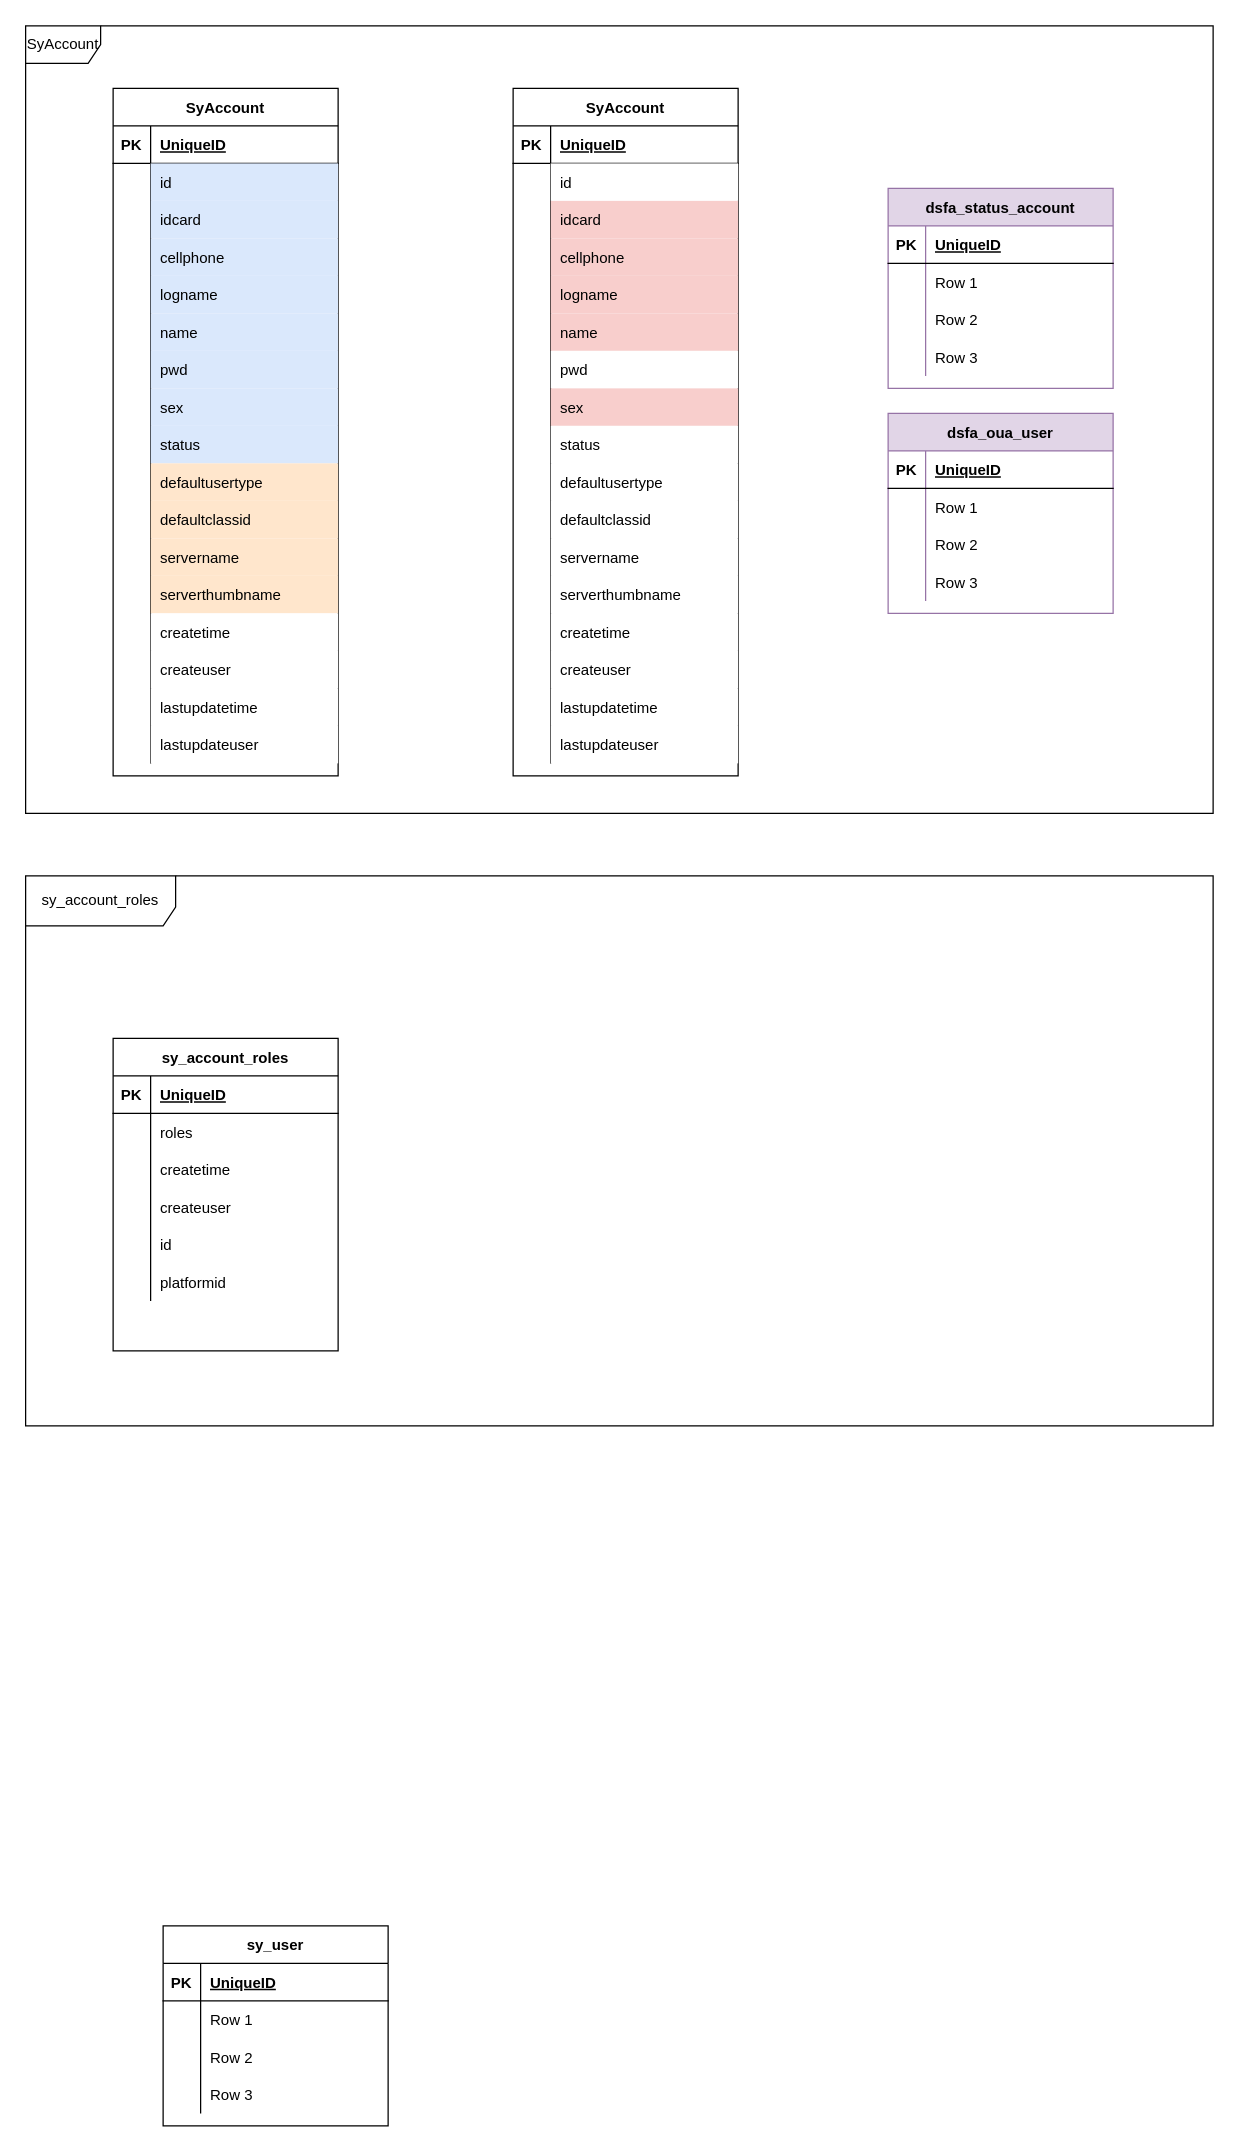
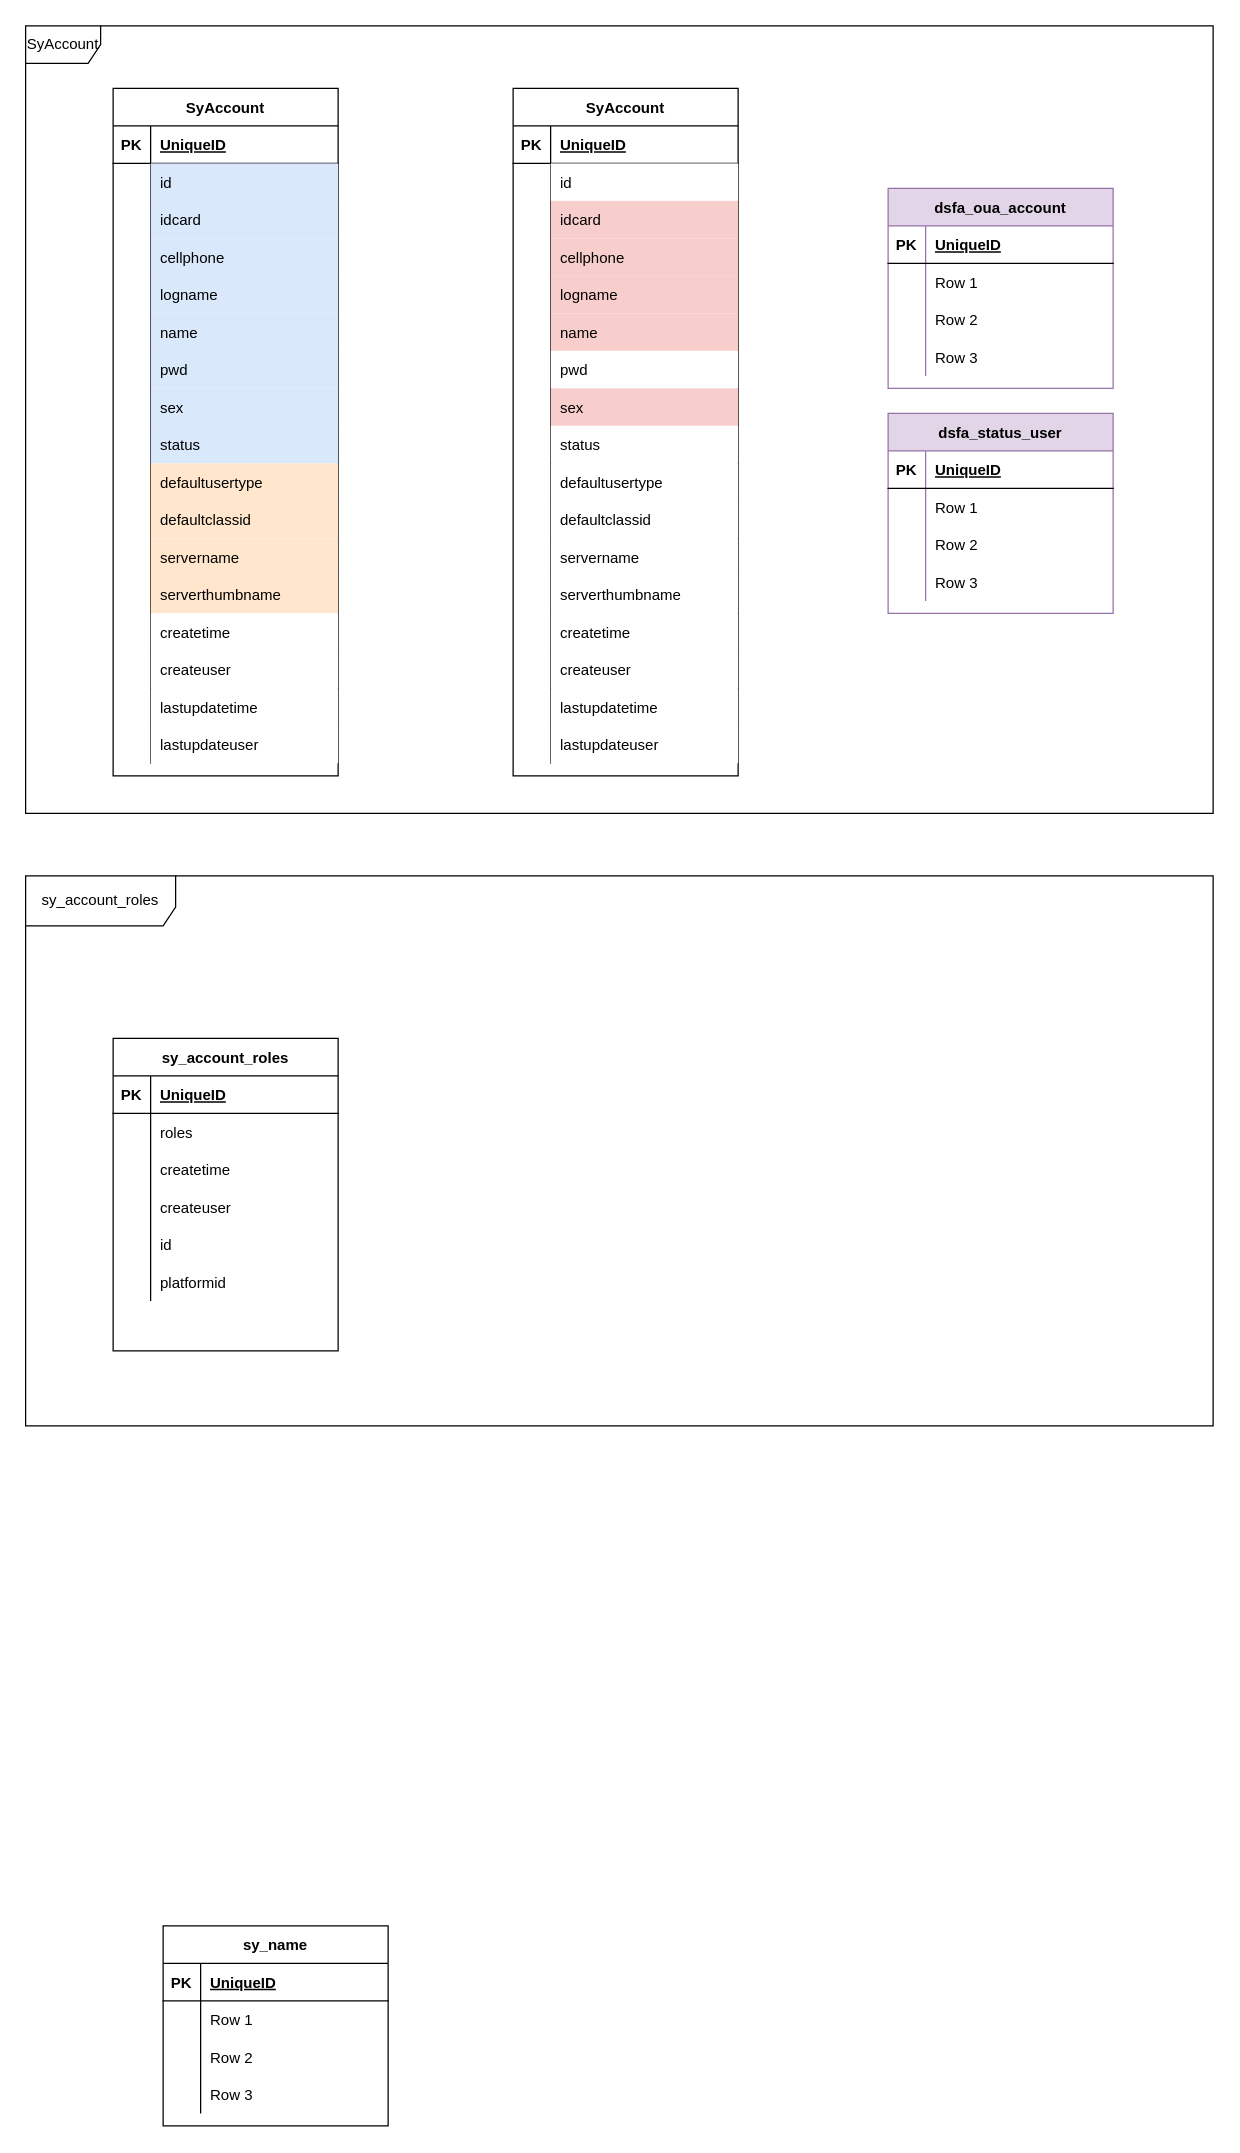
node "dsfa_status_account": label "dsfa_status_account" -> "dsfa_oua_account"
node "dsfa_oua_user": label "dsfa_oua_user" -> "dsfa_status_user"
node "sy_user": label "sy_user" -> "sy_name"
